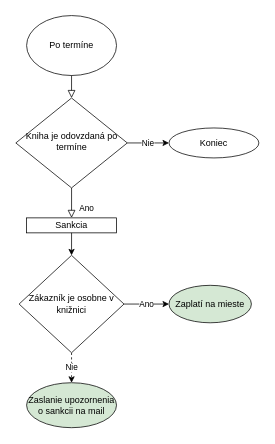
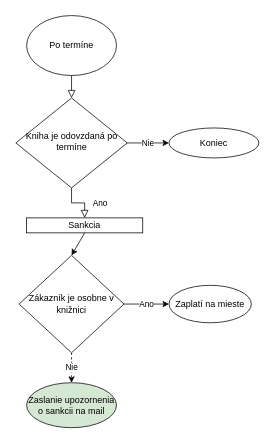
node "Sankcia": size 90x15 -> 116x15
node "Zaplatí na mieste": fillcolor #d5e8d4 -> #ffffff
